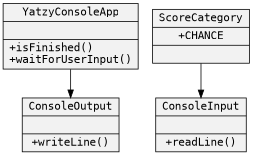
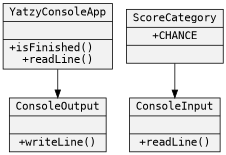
node "YatzyConsoleApp": text "+waitForUserInput()" -> "+readLine()"
